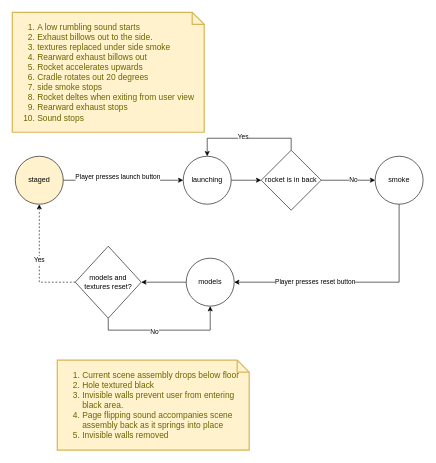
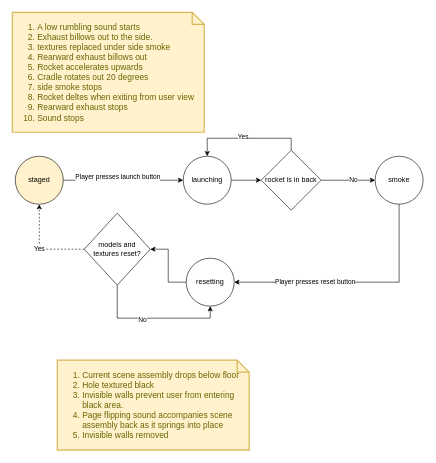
node "models and textures reset?": moved (108, 282) -> (117, 249)
node "models": label "models" -> "resetting"
